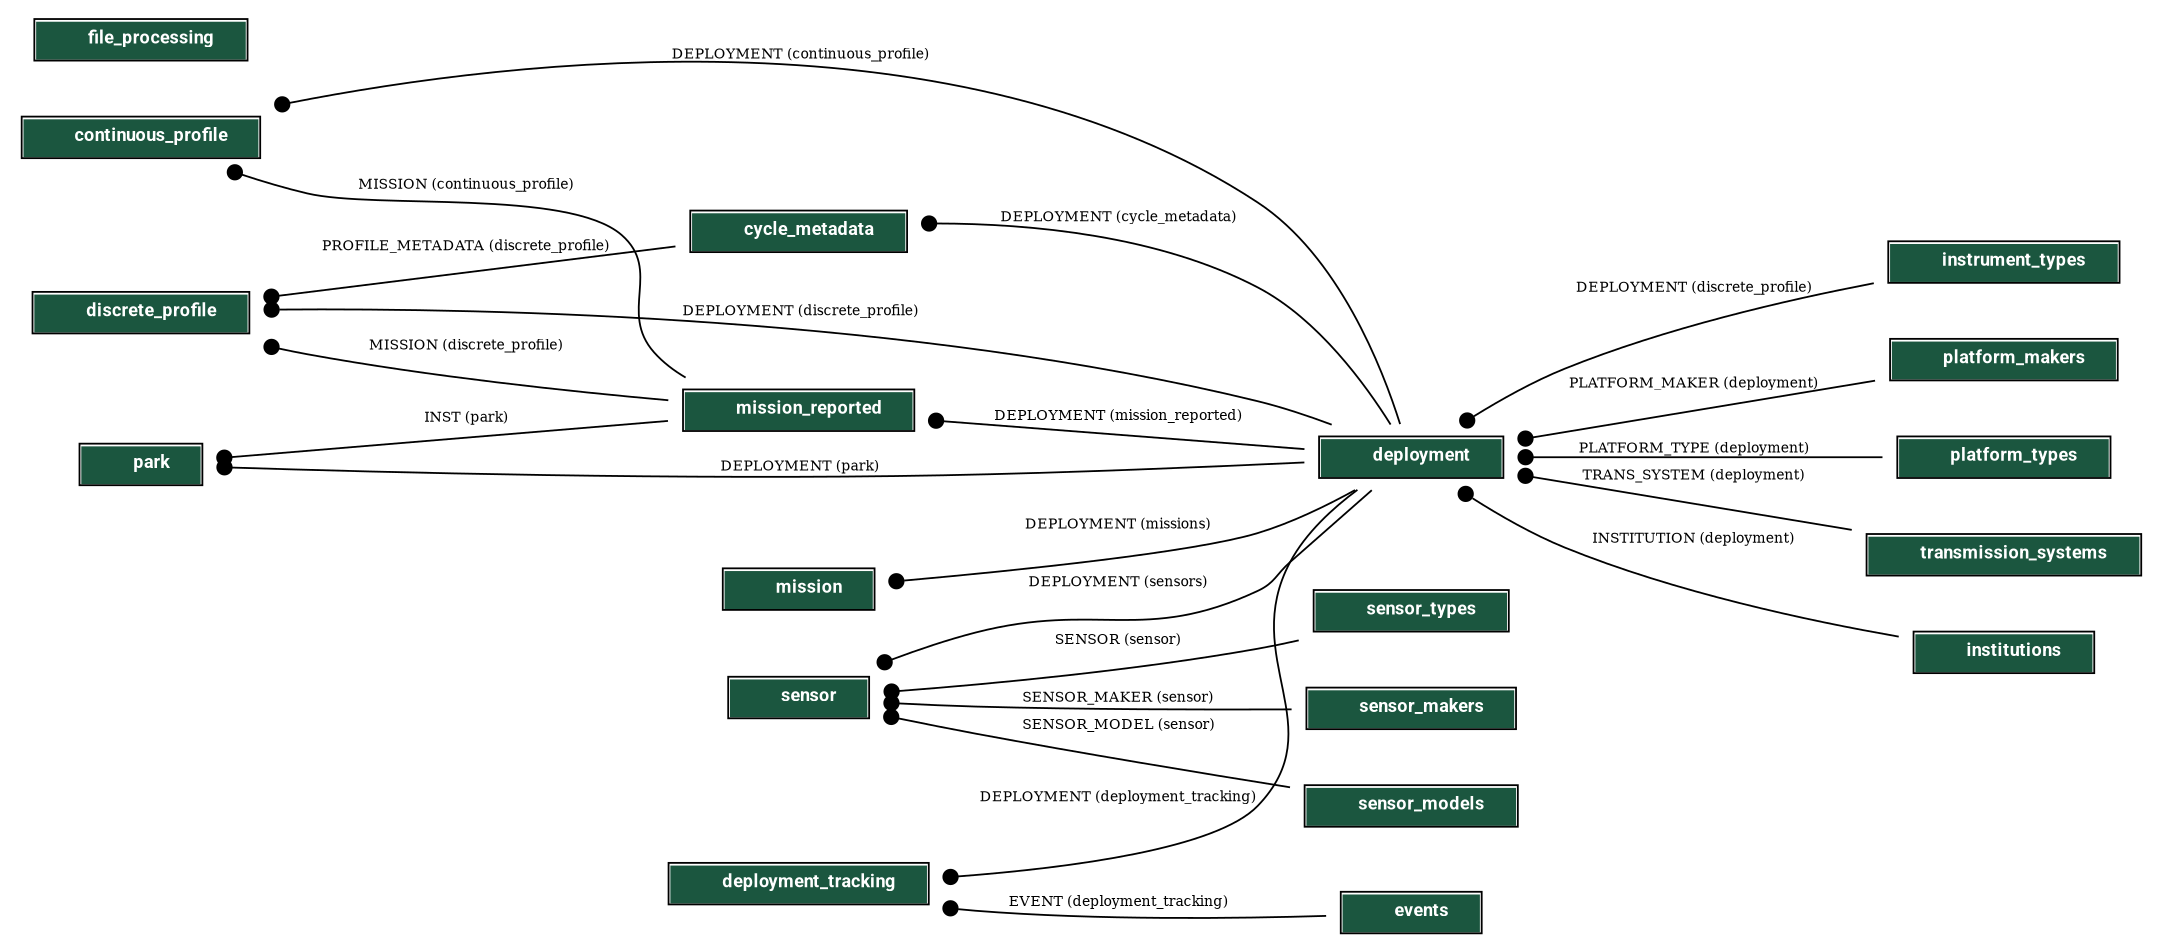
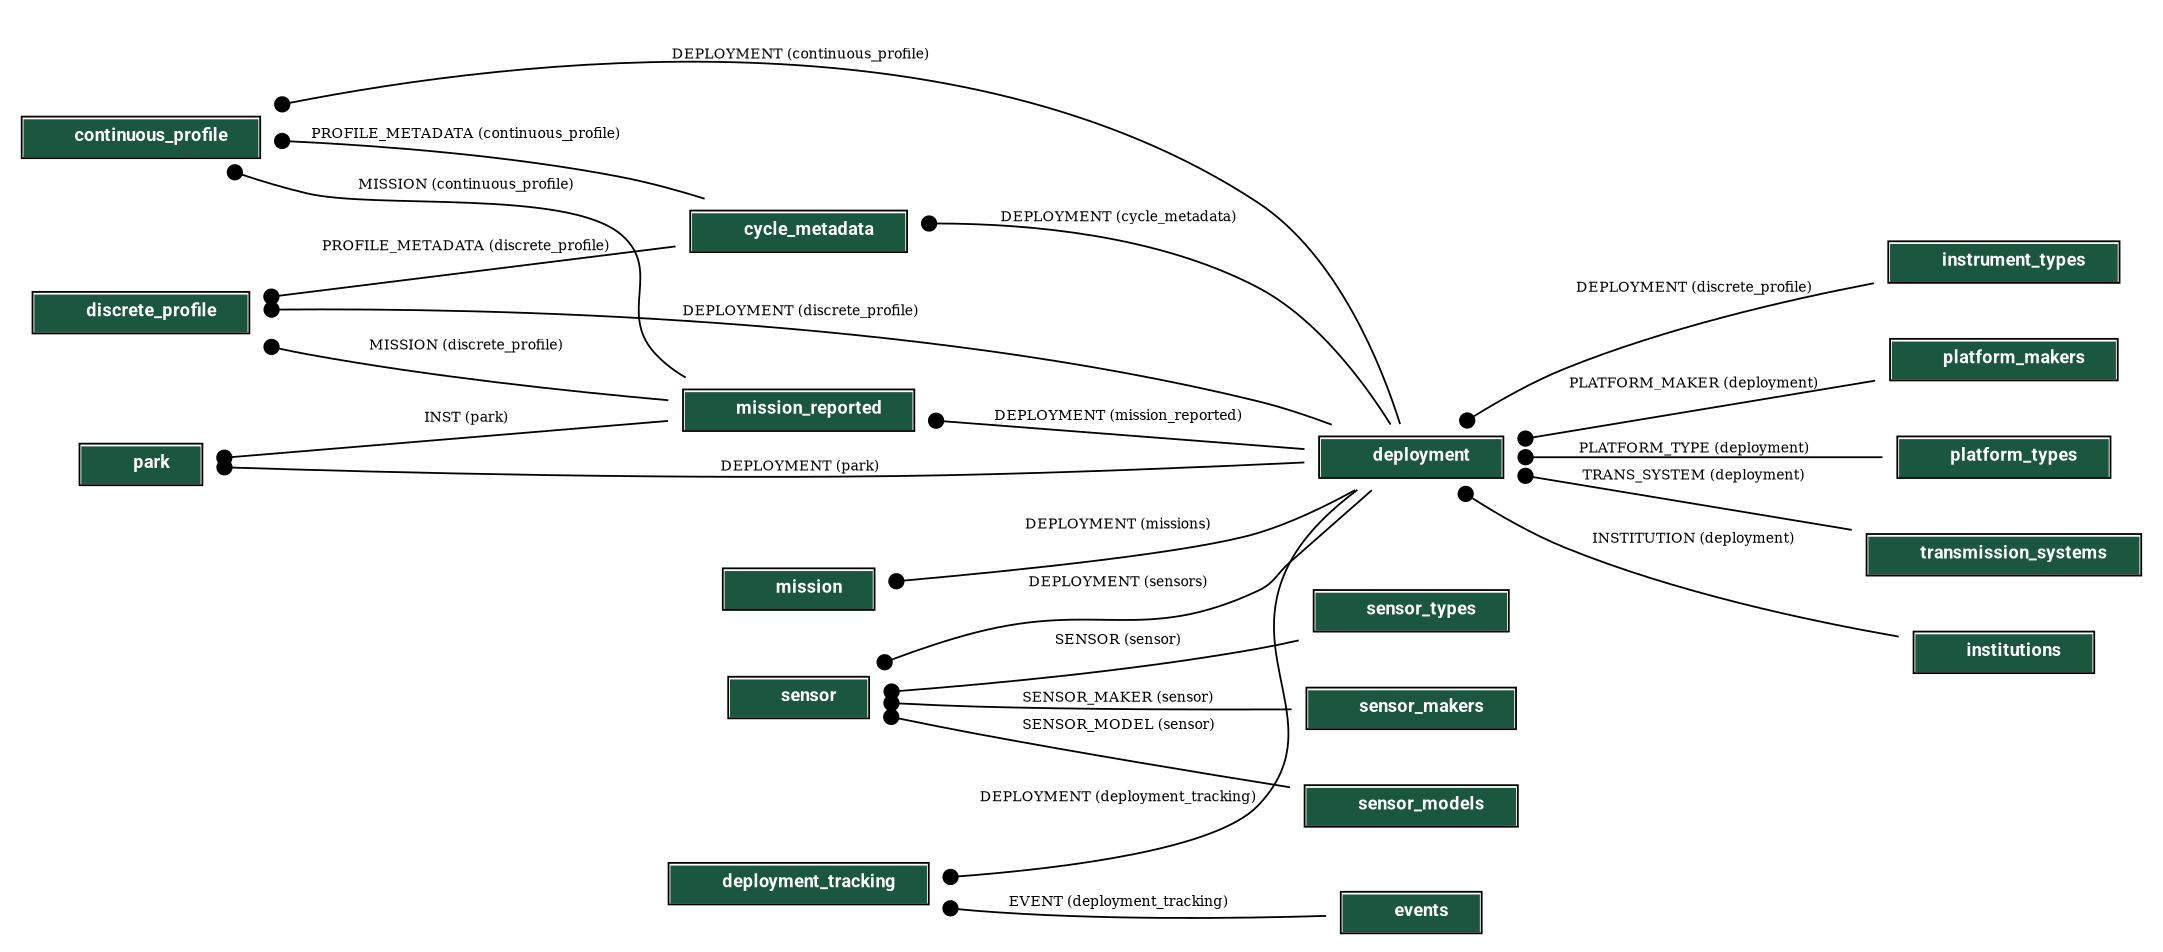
node "file_processing": removed
edge "continuous_profile" -- "cycle_metadata": added, label "PROFILE_METADATA (continuous_profile)"
